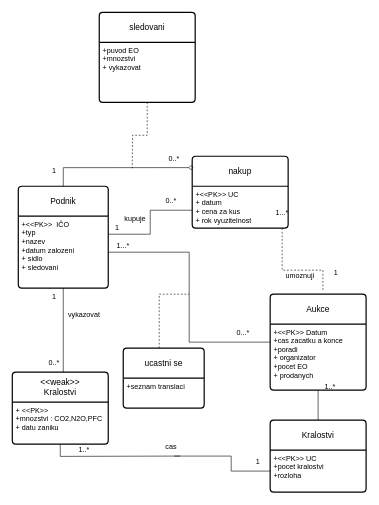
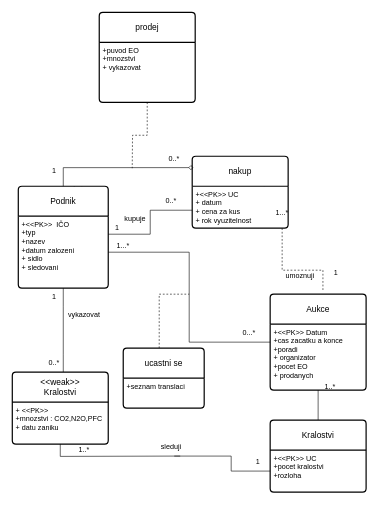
node "sledovani": label "sledovani" -> "prodej"
node "0...*": moved (243, 333) -> (249, 333)
node "cas": label "cas" -> "sleduji"
